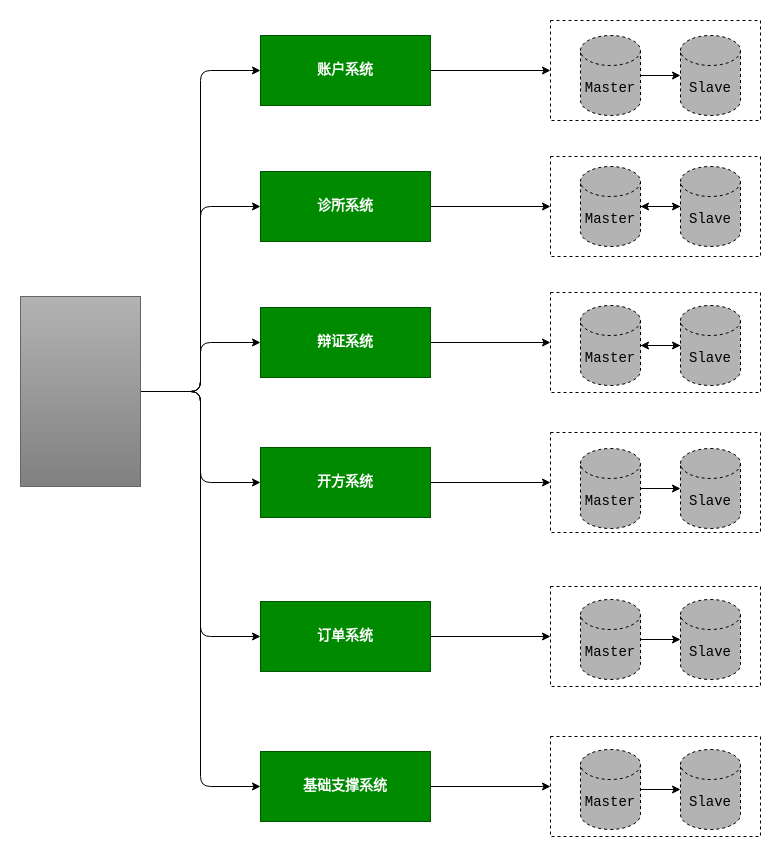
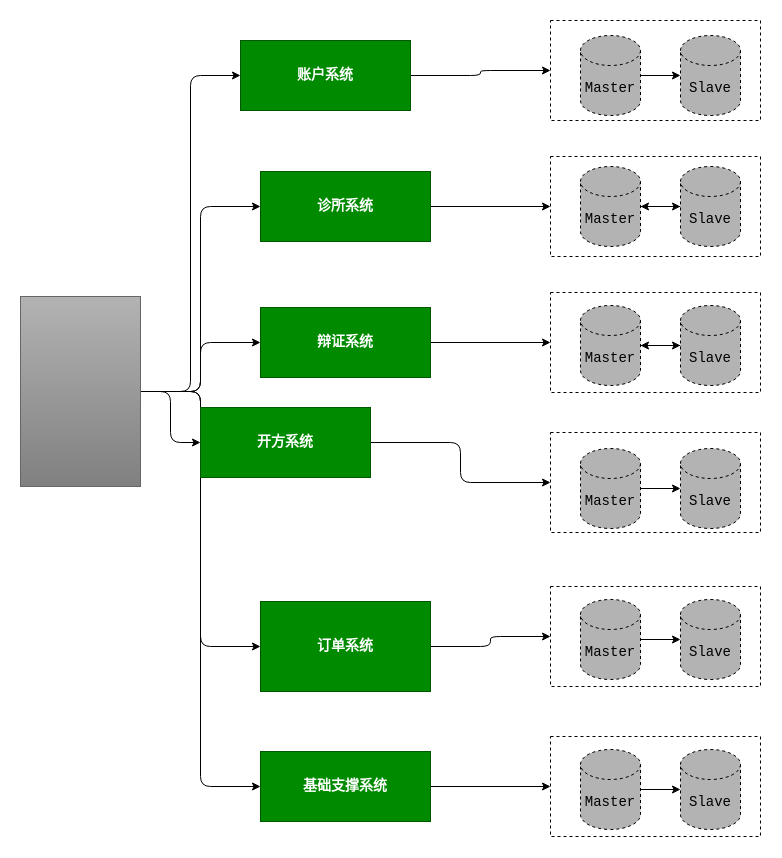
node "账户系统": moved (346, 71) -> (326, 76)
node "开方系统": moved (346, 483) -> (286, 443)
node "订单系统": size 170x70 -> 170x90
